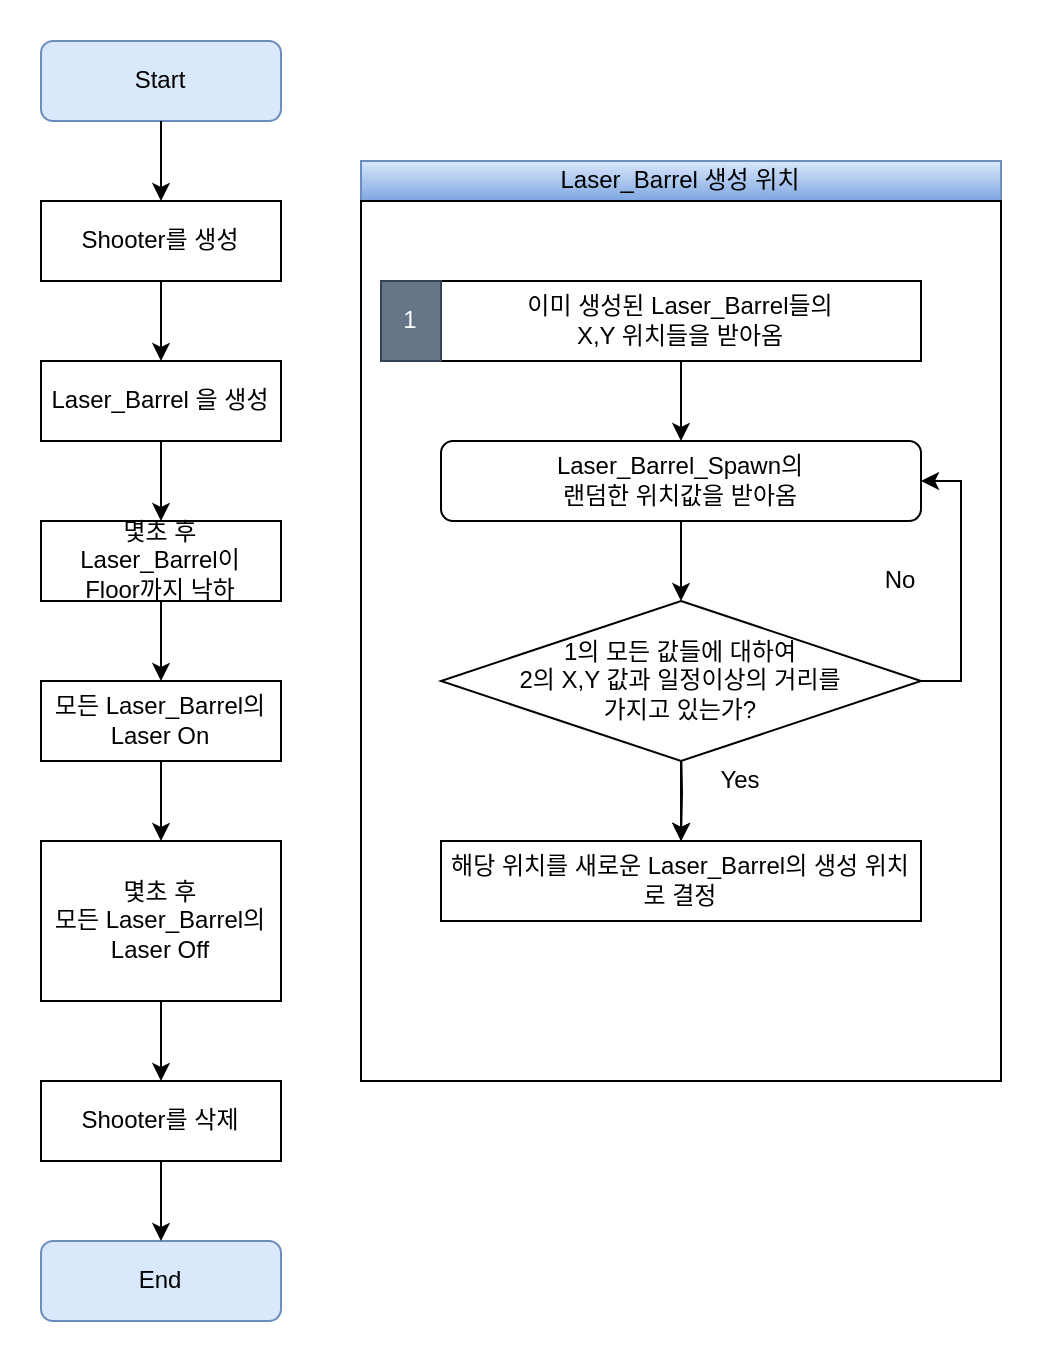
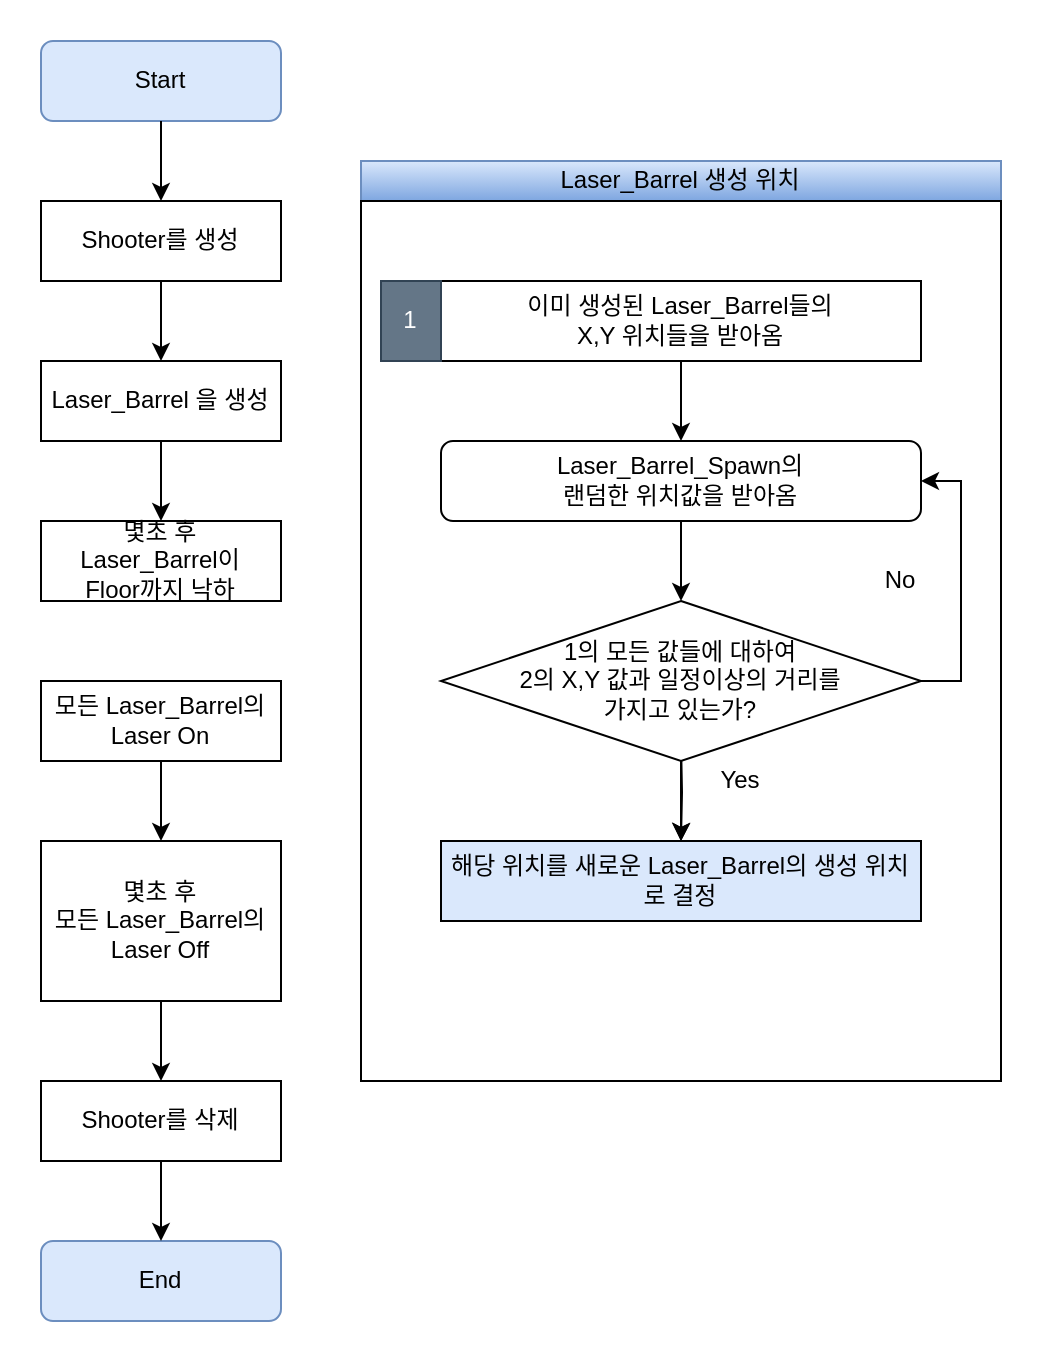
edge "몇초 후 Laser_Barrel이 Floor까지 낙하" -> "모든 Laser_Barrel의 Laser On": removed
node "해당 위치를 새로운 Laser_Barrel의 생성 위치로 결정": fillcolor #ffffff -> #dae8fc
